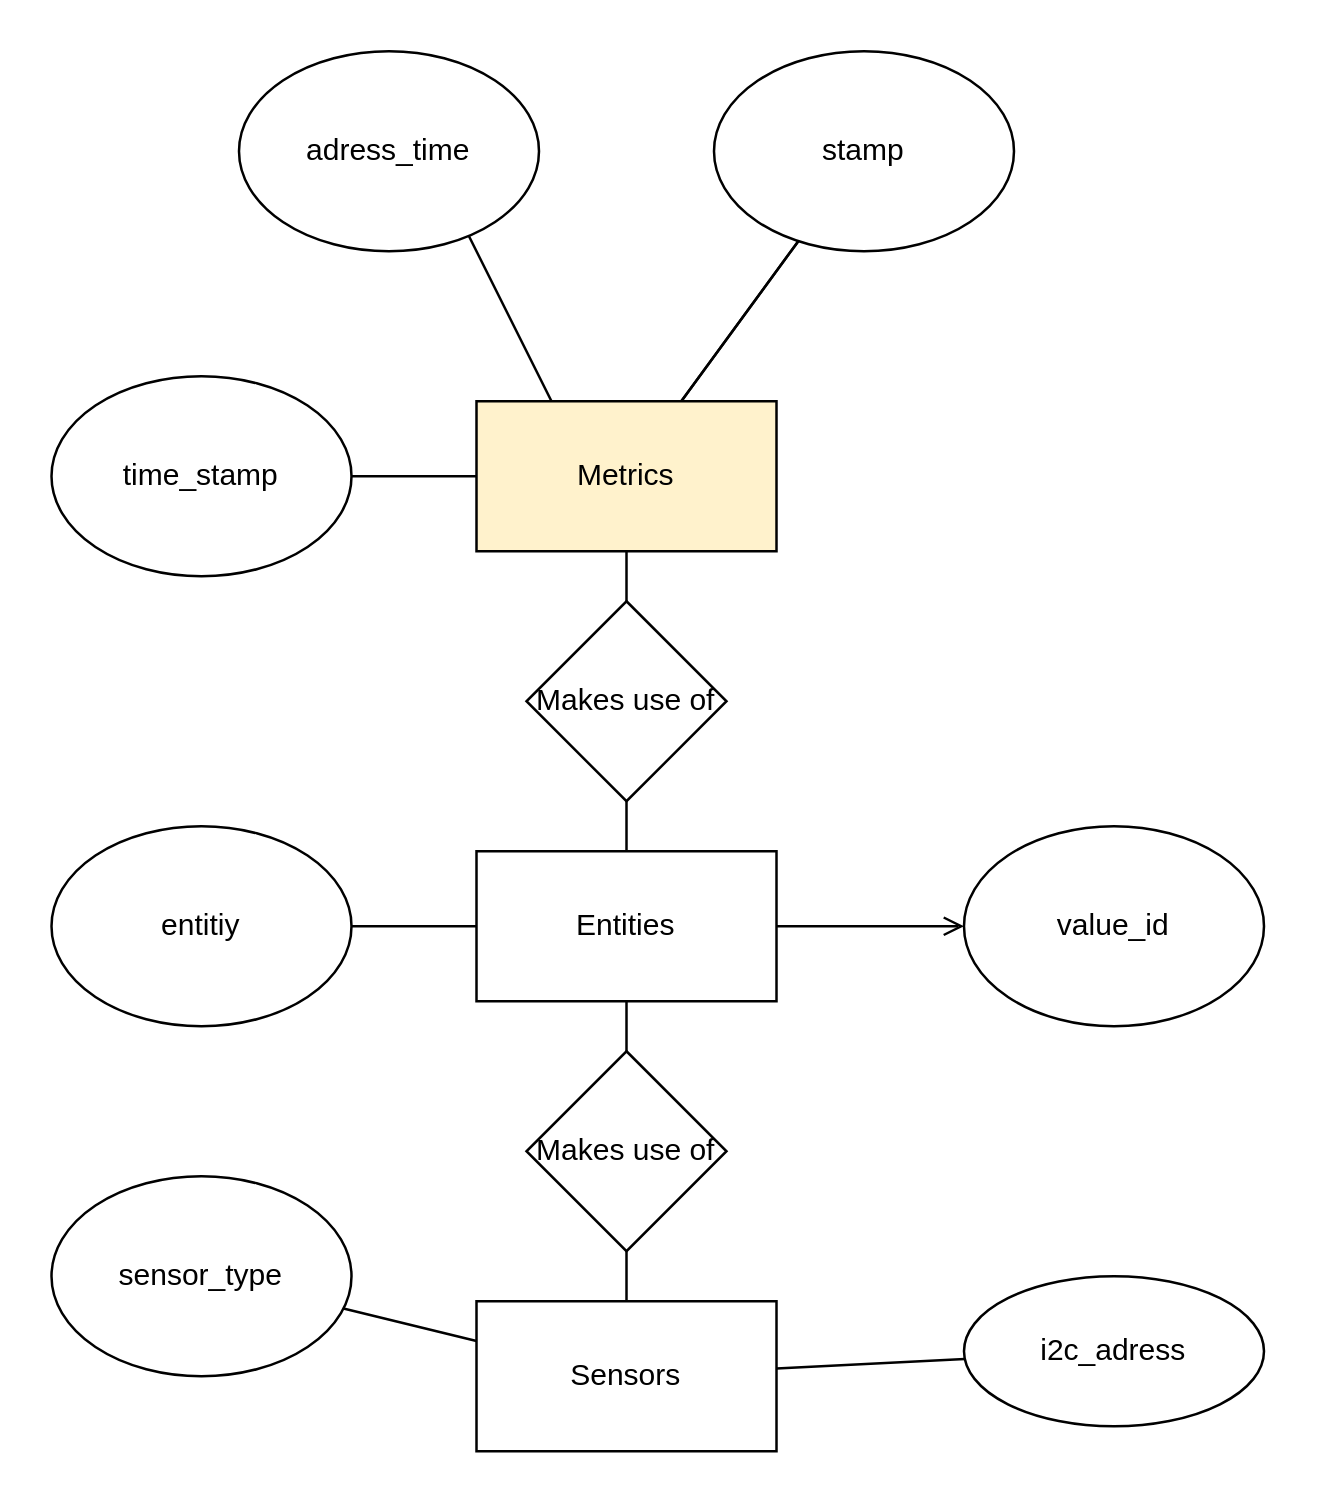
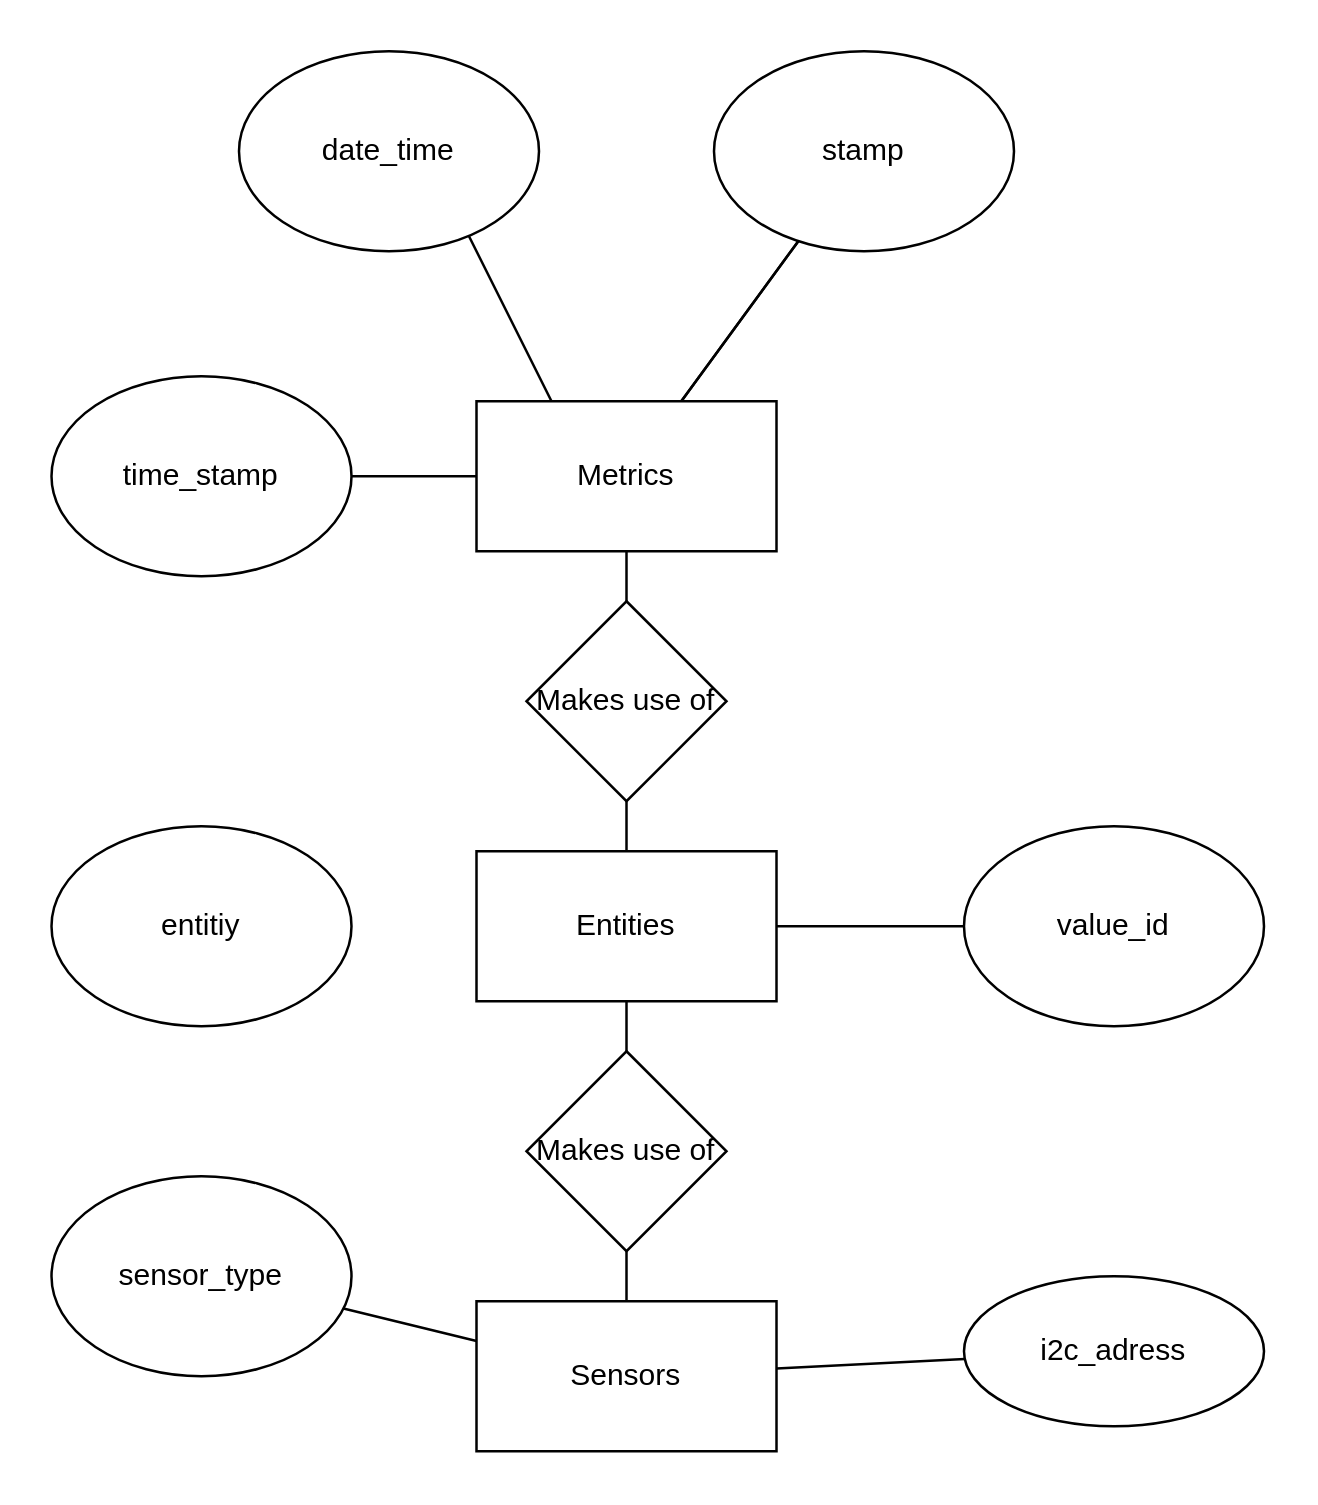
node "adress_time": label "adress_time" -> "date_time"
node "Metrics": fillcolor #fff2cc -> #ffffff
edge "entitiy" -- "Entities": removed
edge "Entities" -> "value_id": arrowhead open -> none
